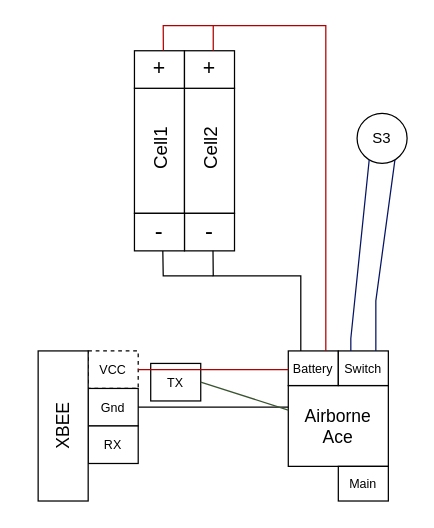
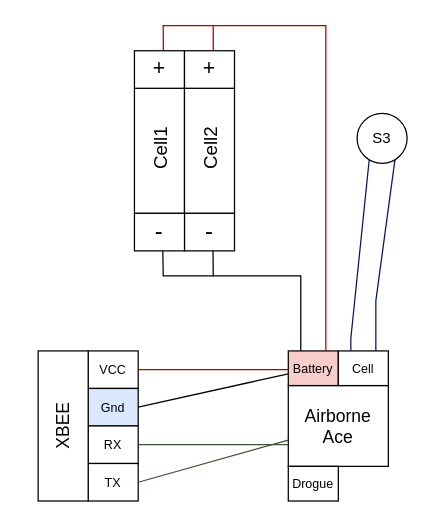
node "Battery": fillcolor #ffffff -> #f8cecc
node "Switch": label "Switch" -> "Cell"
node "VCC": style dashed -> solid
node "TX": moved (176, 382) -> (113, 482)
node "Gnd": fillcolor #ffffff -> #dae8fc
edge "Gnd" -- "Airborne Ace": now "Gnd" -- "Battery"
edge "Airborne Ace" -- "RX": added
node "Drogue": added
node "Main": removed
